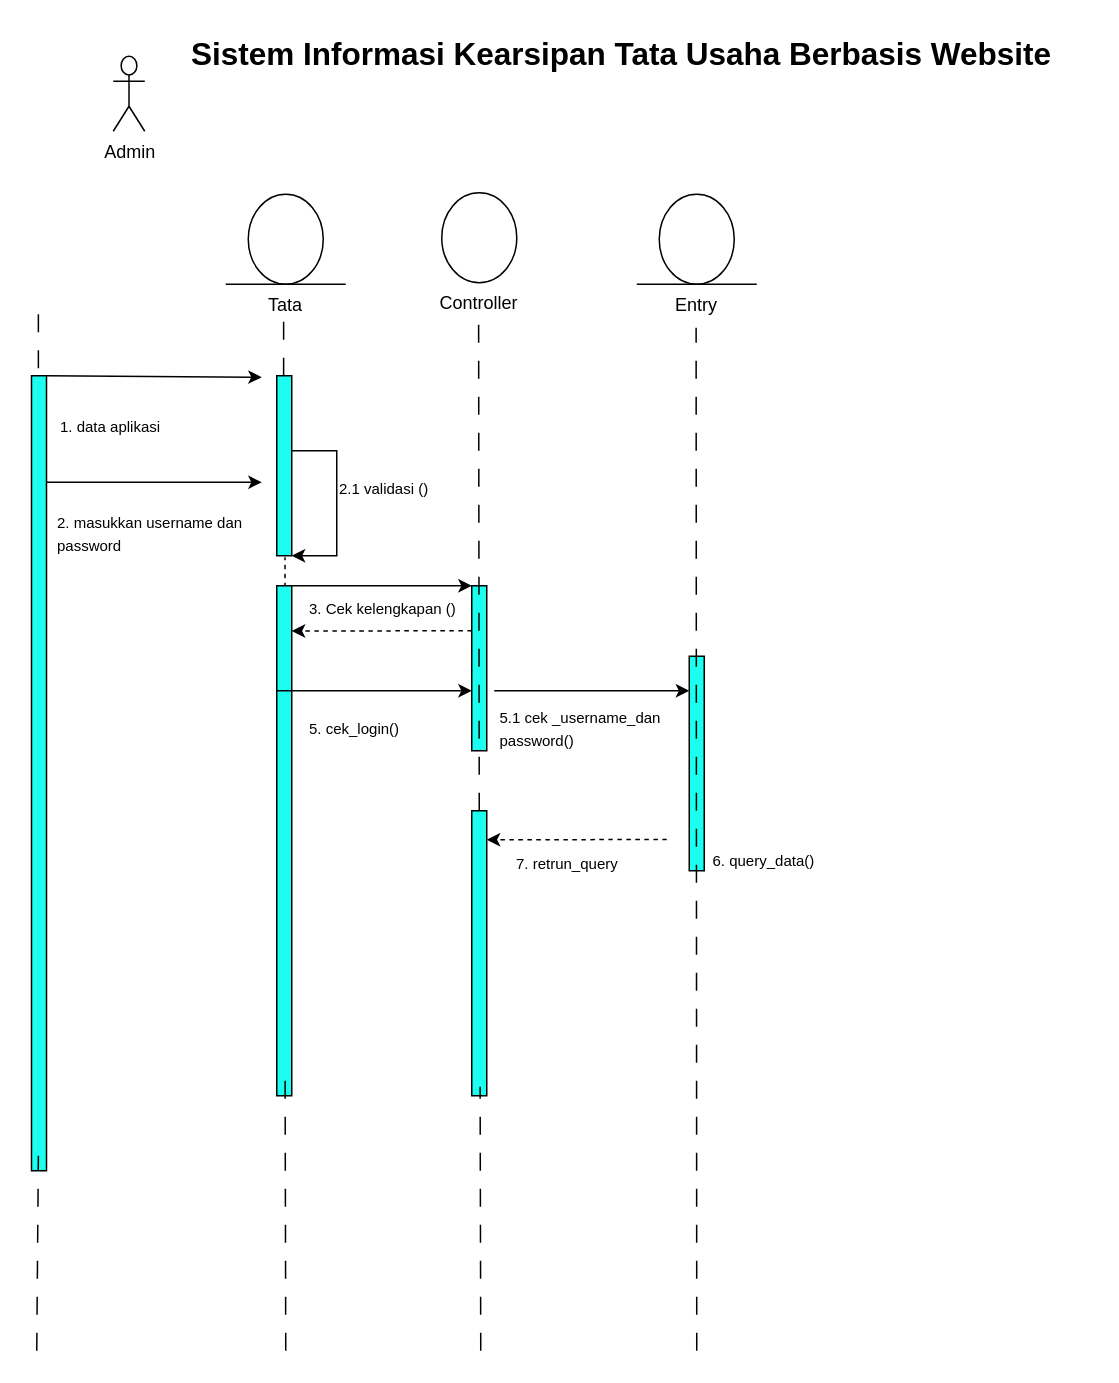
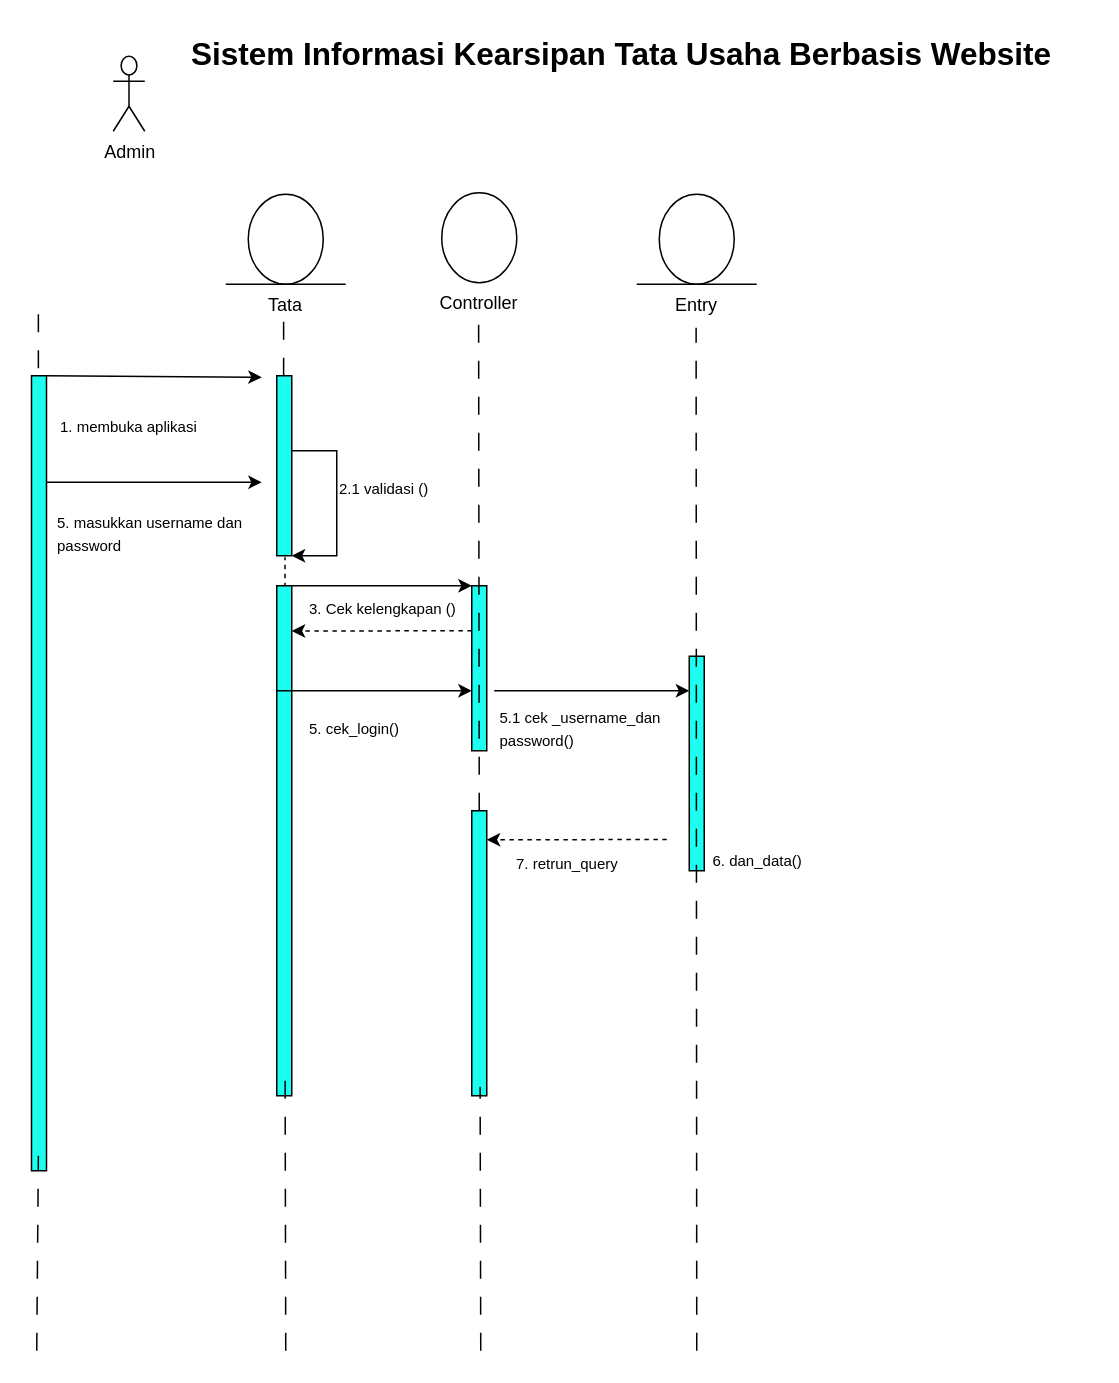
node "1. data aplikasi": label "1. data aplikasi" -> "1. membuka aplikasi"
node "2. masukkan username dan password": label "2. masukkan username dan password" -> "5. masukkan username dan password"
node "6. query_data()": label "6. query_data()" -> "6. dan_data()"
